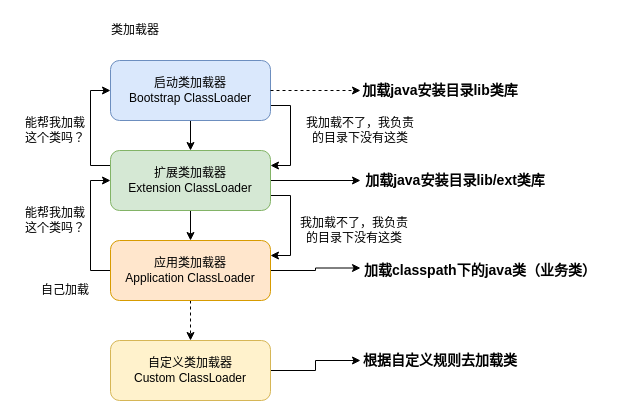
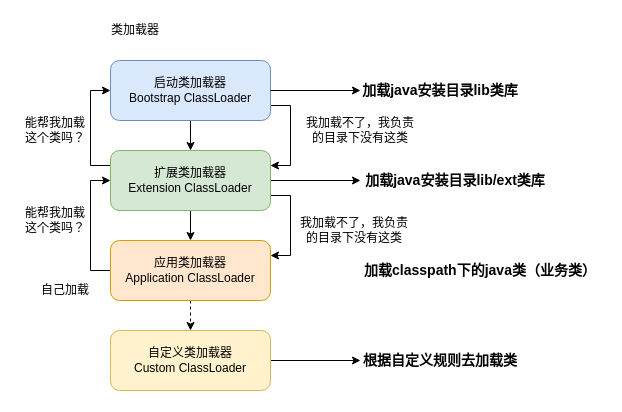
edge "启动类加载器 Bootstrap ClassLoader" -> "加载java安装目录lib类库": style dashed -> solid
edge "应用类加载器 Application ClassLoader" -> "加载classpath下的java类（业务类）": removed
node "自定义类加载器 Custom ClassLoader": moved (191, 371) -> (191, 361)
